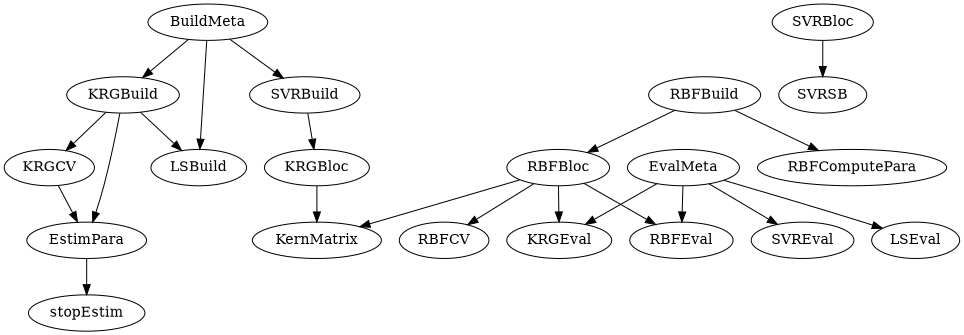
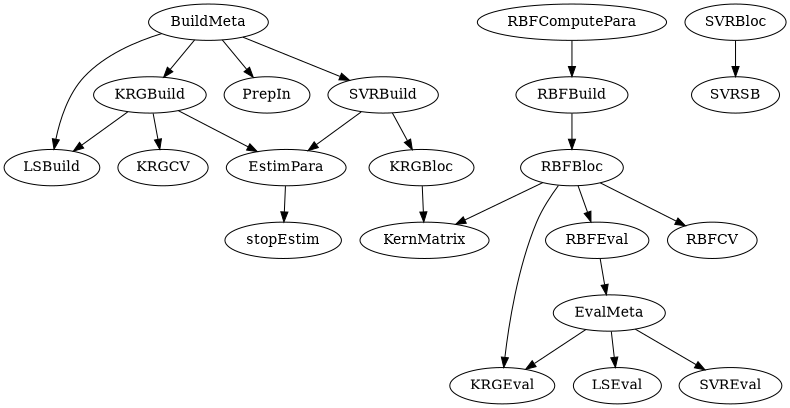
node "PrepIn": added
edge "RBFBuild" -> "RBFComputePara": reversed
edge "KRGCV" -> "EstimPara": now "SVRBuild" -> "EstimPara"
edge "EvalMeta" -> "RBFEval": reversed
